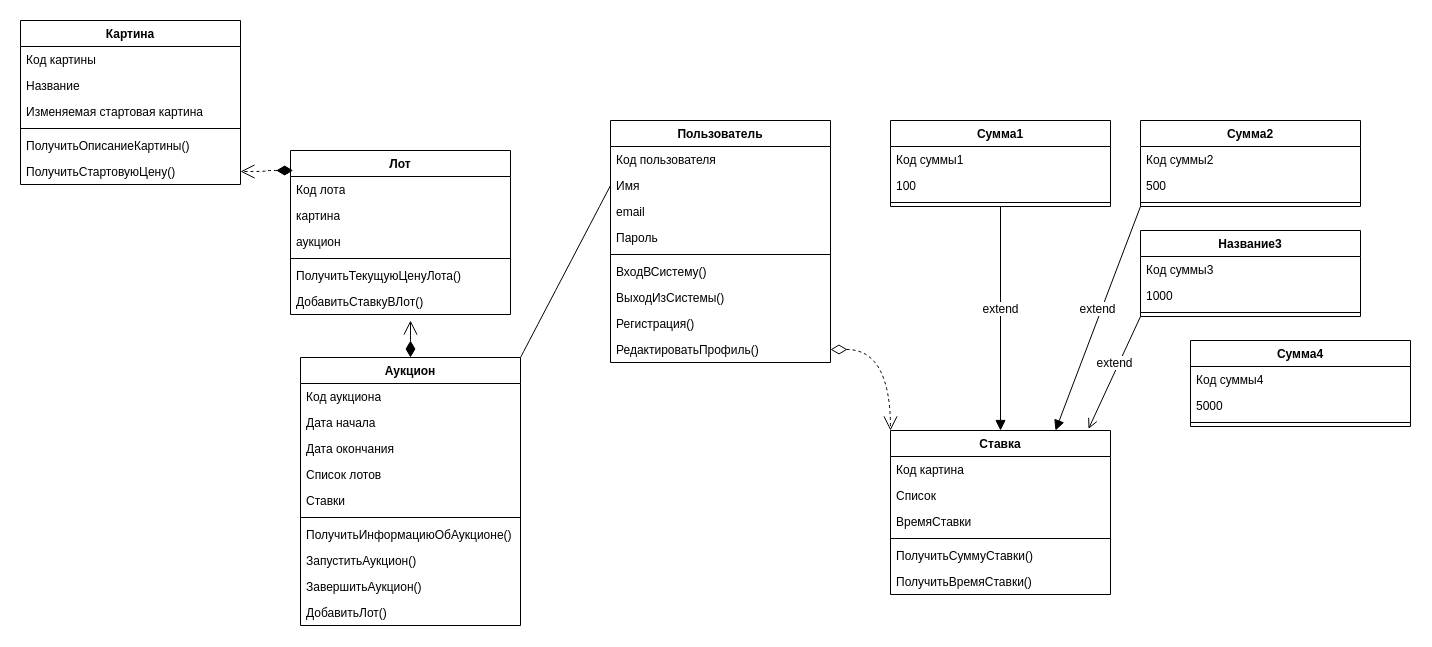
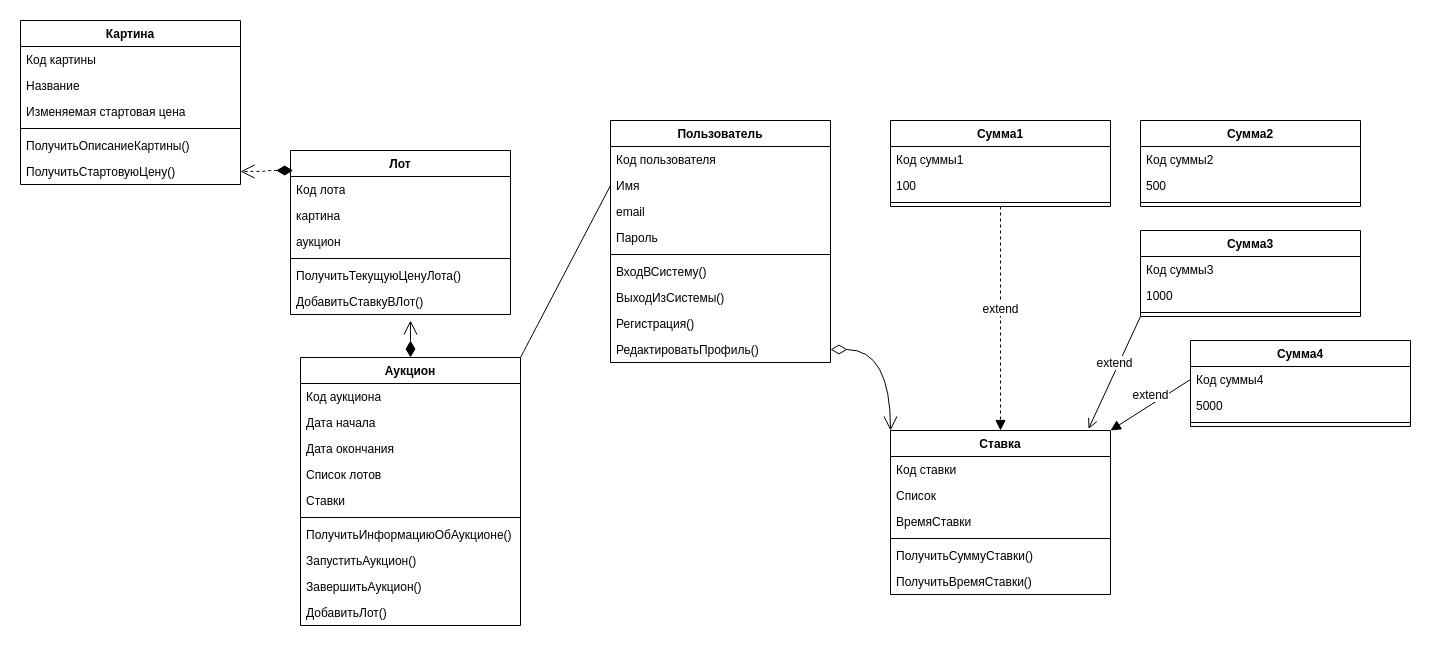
node "Изменяемая стартовая картина": label "Изменяемая стартовая картина" -> "Изменяемая стартовая цена"
node "Название3": label "Название3" -> "Сумма3"
edge "Сумма2" -> "Ставка": removed, label "extend"
edge "Сумма1" -> "Ставка": style solid -> dashed
edge "РедактироватьПрофиль()" -- "Ставка": style dashed -> solid
edge "Код суммы4" -> "Ставка": added, label "extend"
node "Код картина": label "Код картина" -> "Код ставки"
